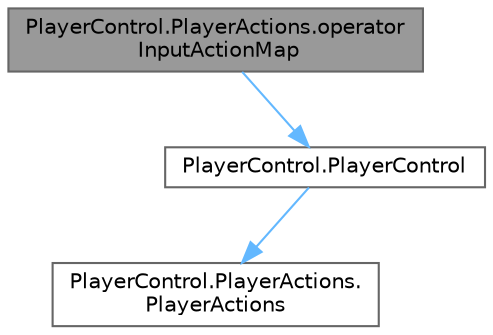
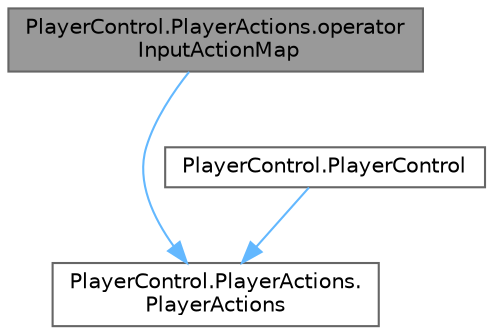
edge "PlayerControl.PlayerActions.operator InputActionMap" -> "PlayerControl.PlayerControl": now "PlayerControl.PlayerActions.operator InputActionMap" -> "PlayerControl.PlayerActions. PlayerActions"
